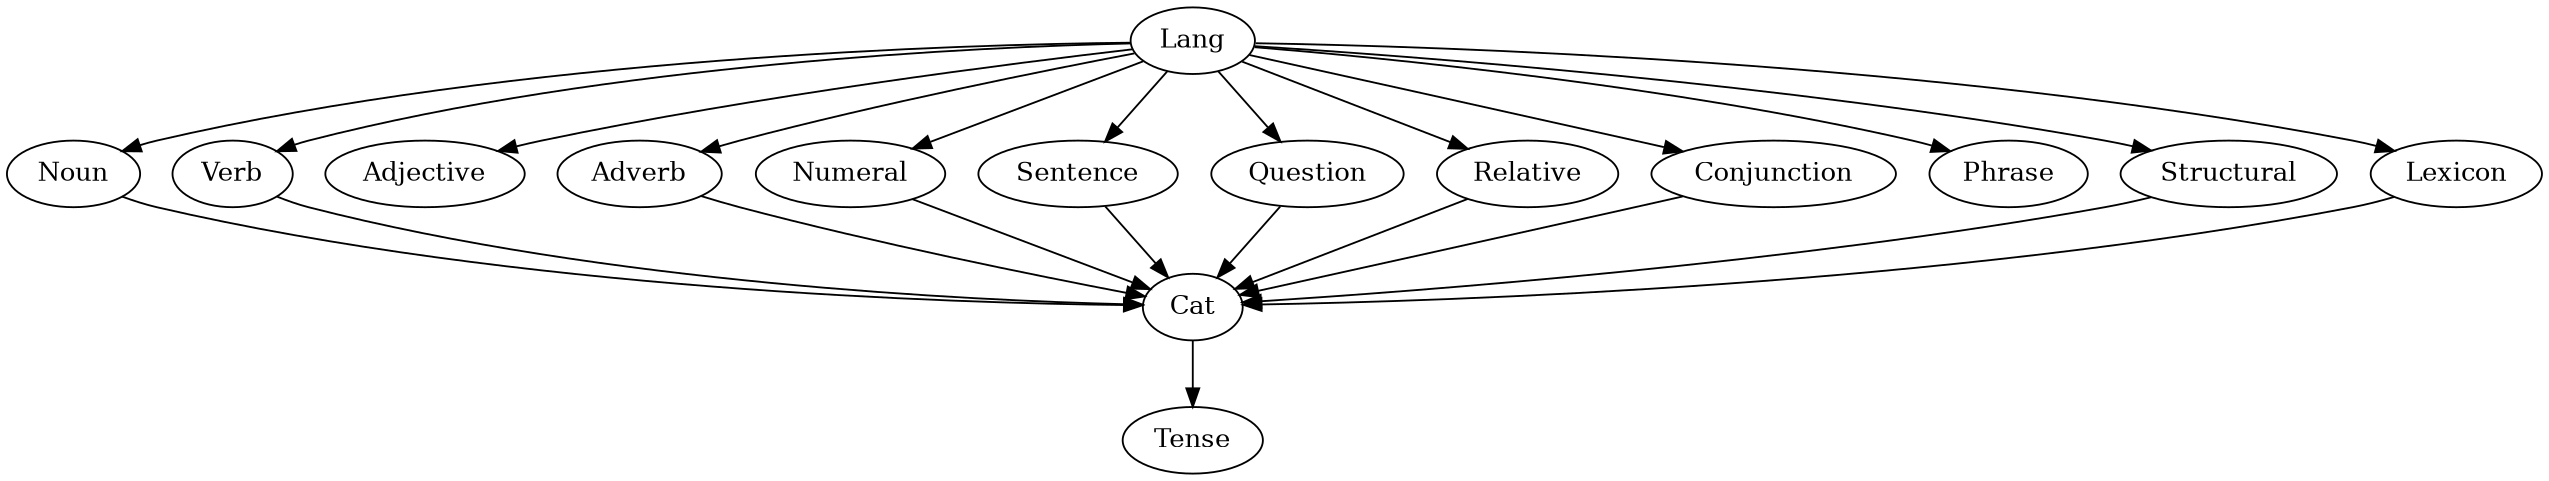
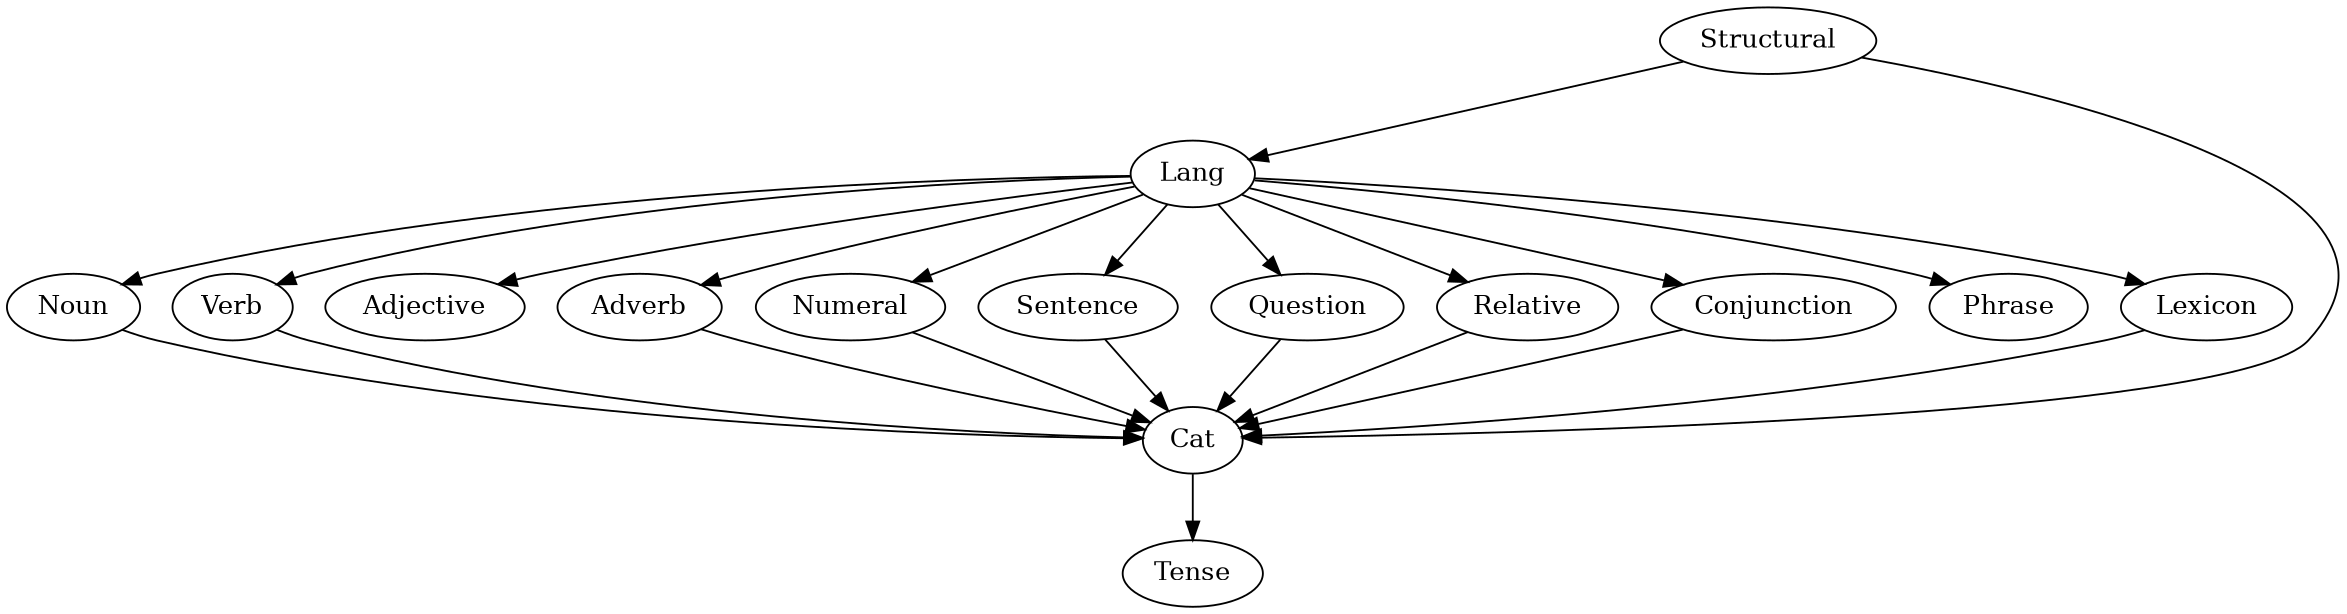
edge "Lang" -> "Structural": reversed
